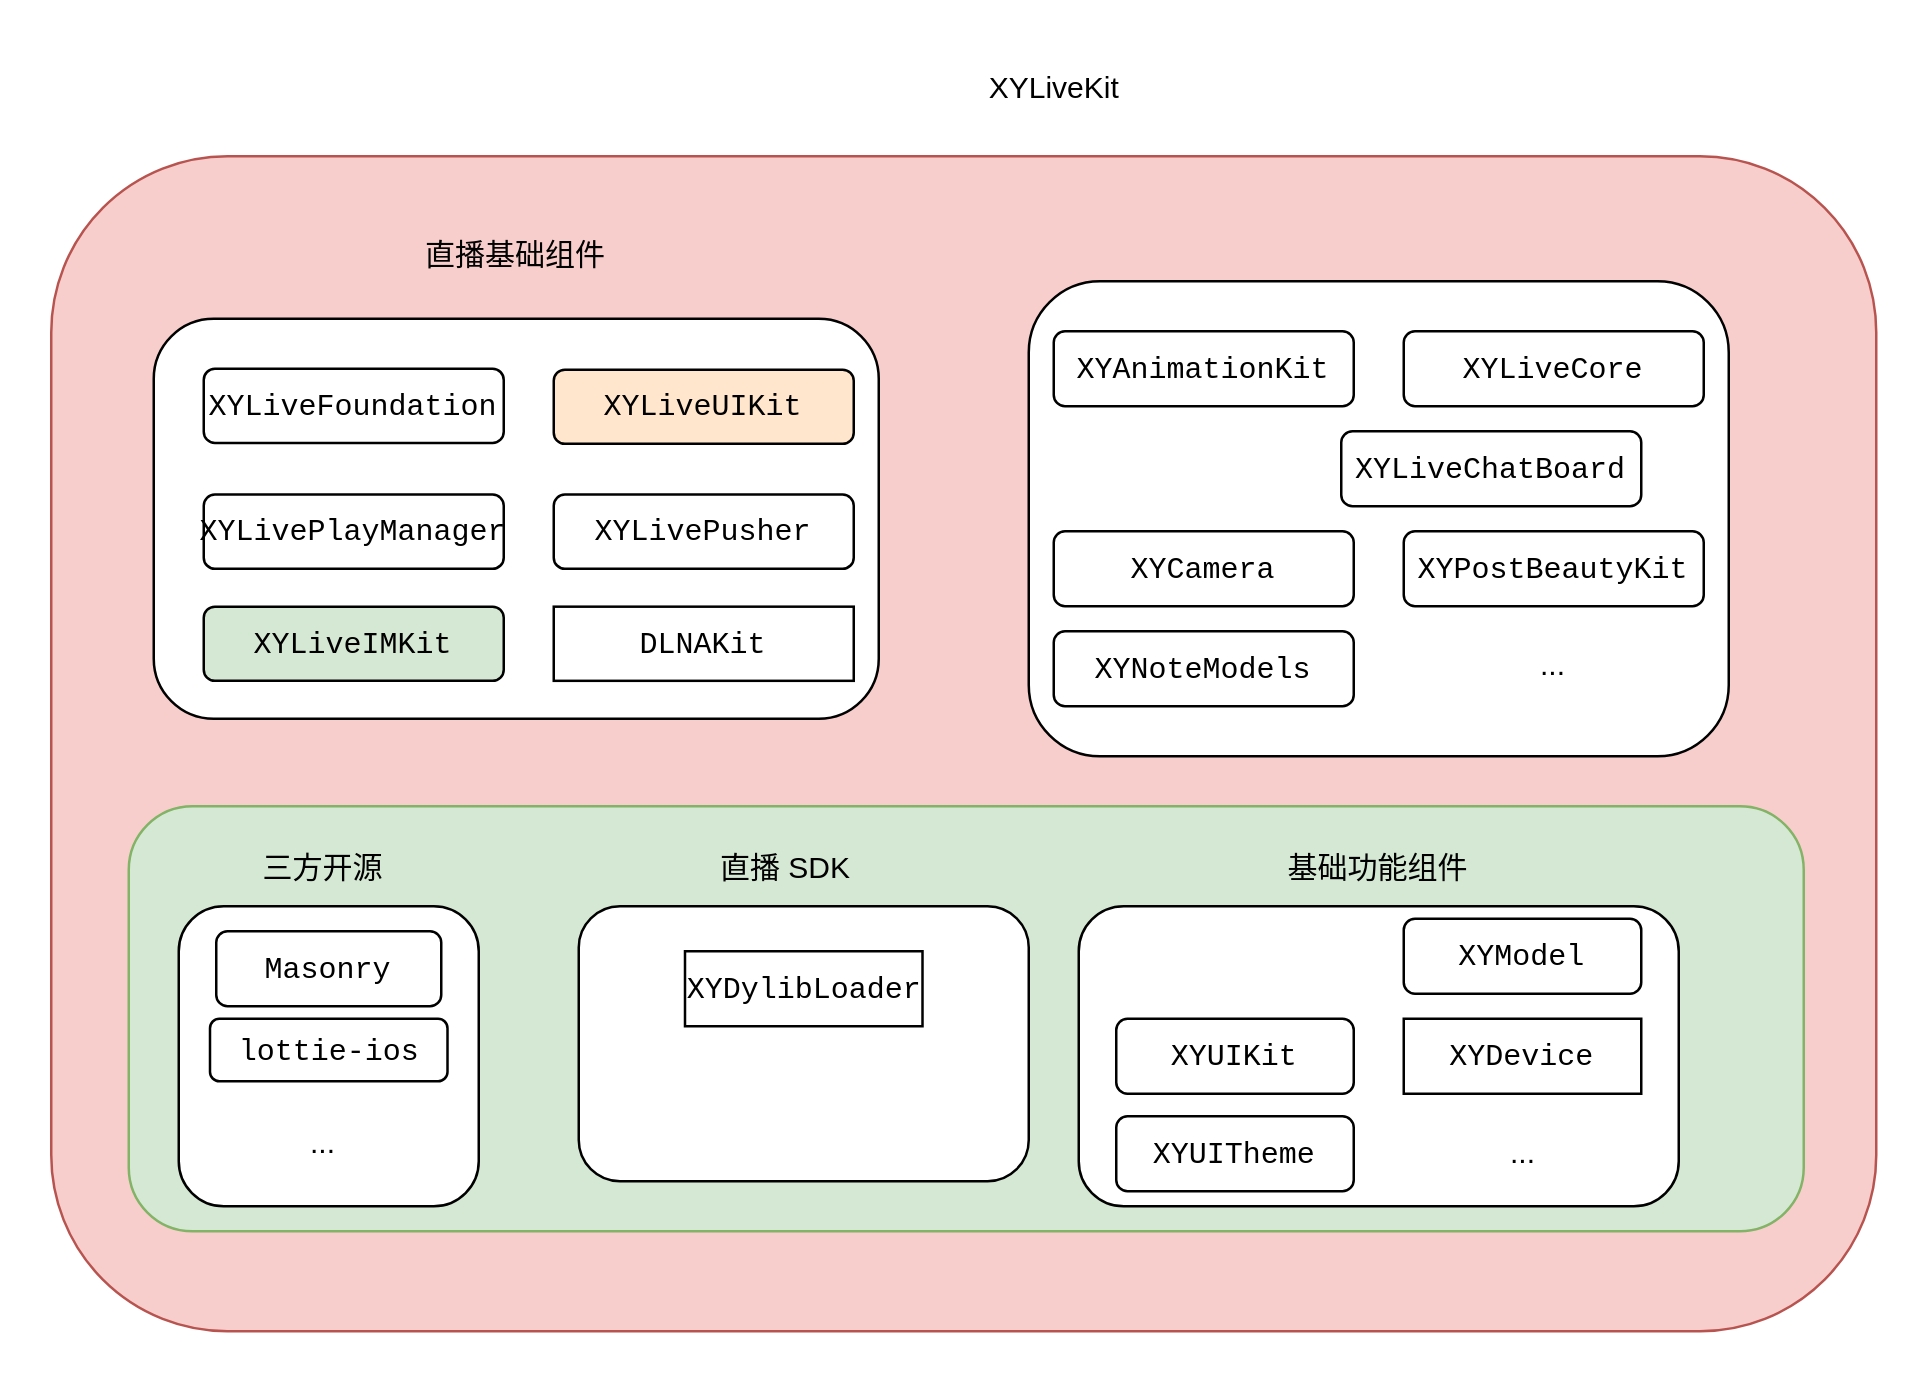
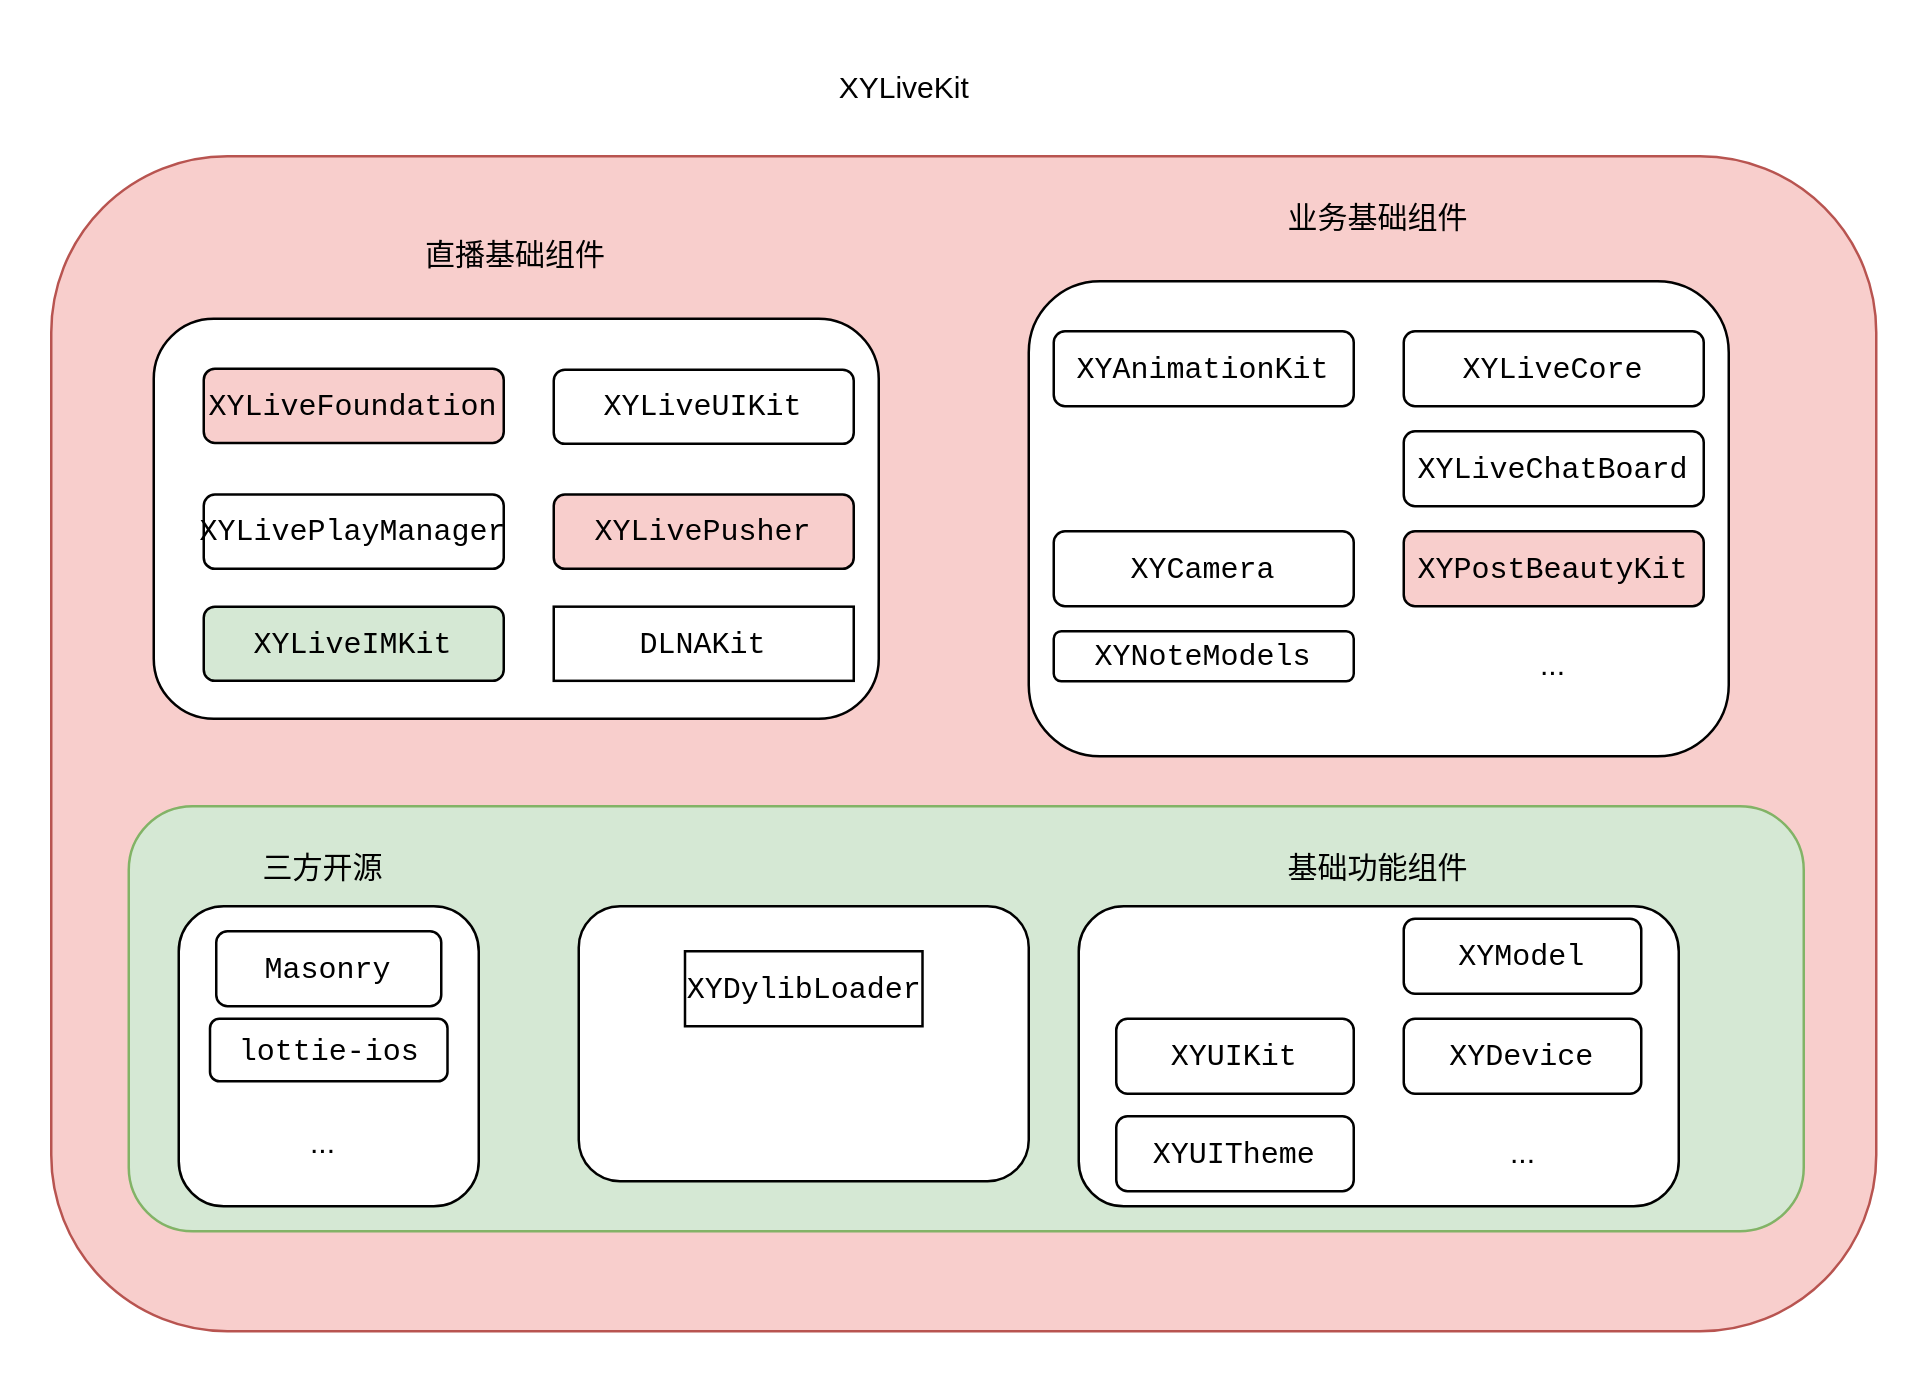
node "XYLiveKit": moved (1054, 89) -> (904, 89)
node "业务基础组件": added
node "XYLiveFoundation": fillcolor #ffffff -> #f8cecc
node "XYLiveUIKit": fillcolor #ffe6cc -> #ffffff
node "XYLiveChatBoard": moved (1491, 469) -> (1554, 469)
node "XYLivePusher": fillcolor #ffffff -> #f8cecc
node "XYPostBeautyKit": fillcolor #ffffff -> #f8cecc
node "XYNoteModels": size 300x75 -> 300x50
node "直播 SDK": removed
node "XYDevice": shape rectangle -> rounded rectangle
